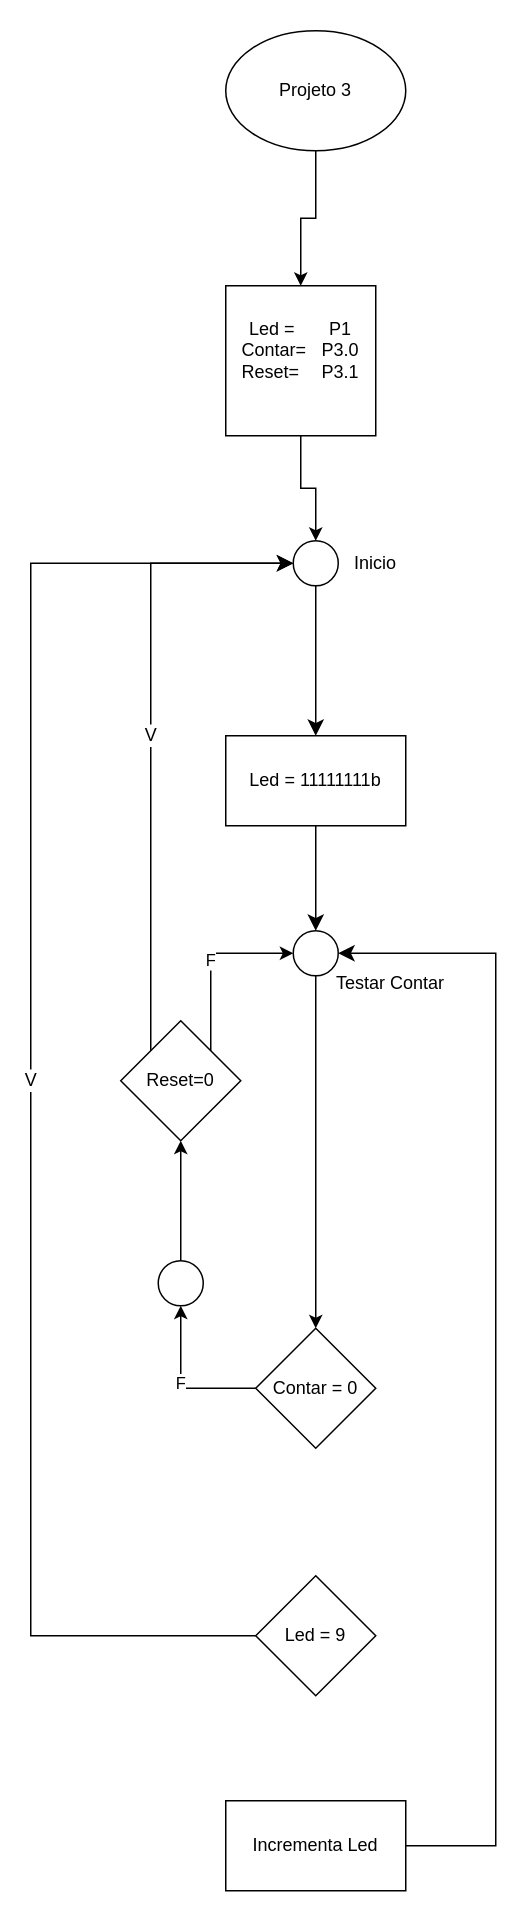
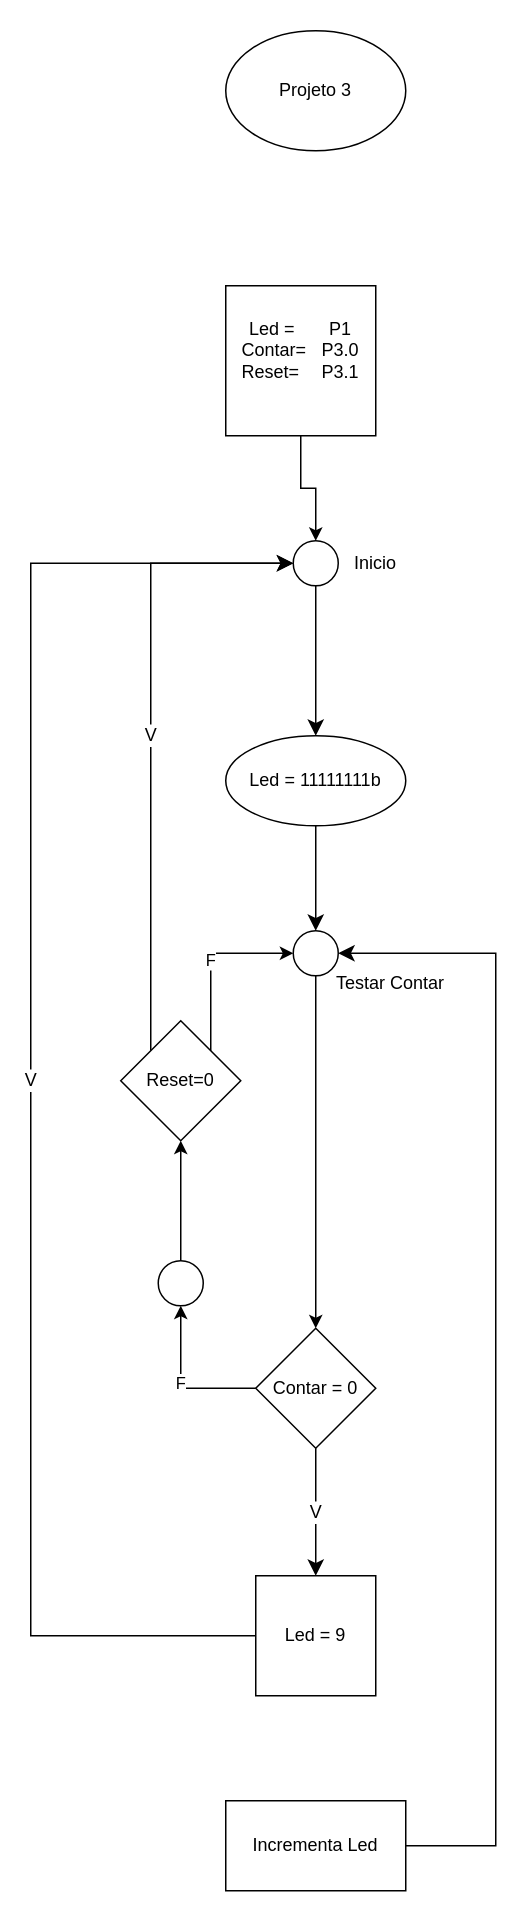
edge "Projeto 3" -> "Led = P1 Contar= P3.0 Reset= P3.1": removed
node "Led = 11111111b": shape rectangle -> ellipse
edge "Contar = 0" -> "Led = 9": added, label "V"
node "Led = 9": shape diamond -> rectangle
